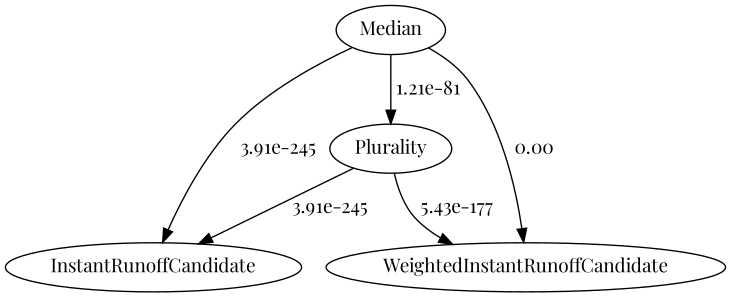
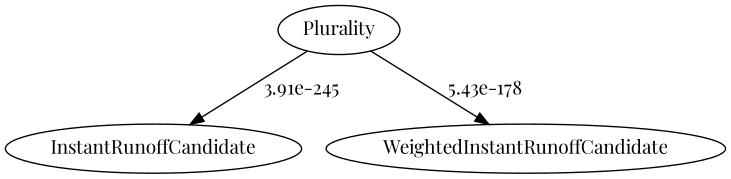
node "Median": removed
edge "Plurality" -> "WeightedInstantRunoffCandidate": label " 5.43e-177" -> " 5.43e-178"
